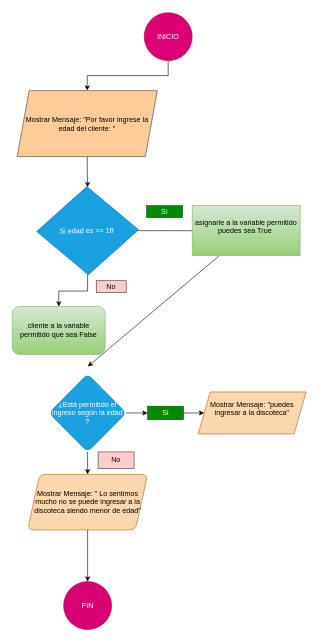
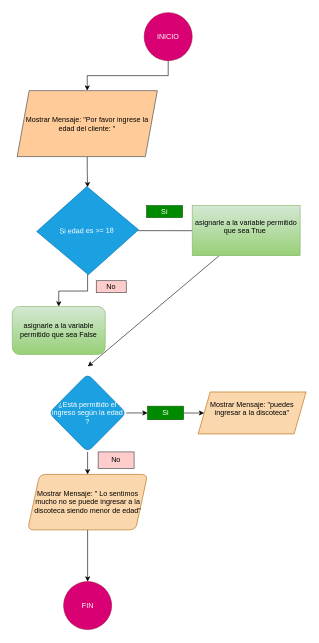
node "asignarle a la variable permitido puedes sea True": label "asignarle a la variable permitido puedes sea True" -> "asignarle a la variable permitido que sea True"
node "cliente a la variable permitido que sea False": label "cliente a la variable permitido que sea False" -> "asignarle a la variable permitido que sea False"
